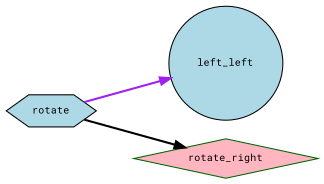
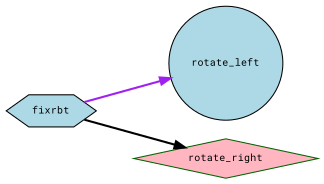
node "left_left": label "left_left" -> "rotate_left"
node "rotate": label "rotate" -> "fixrbt"
